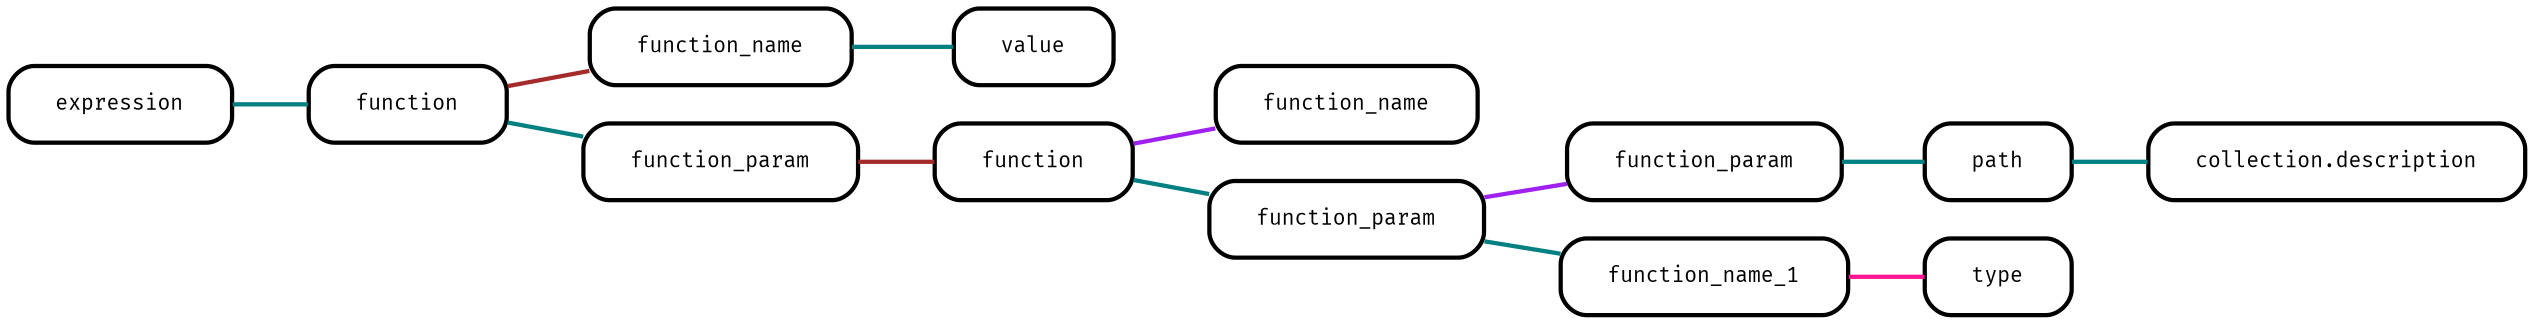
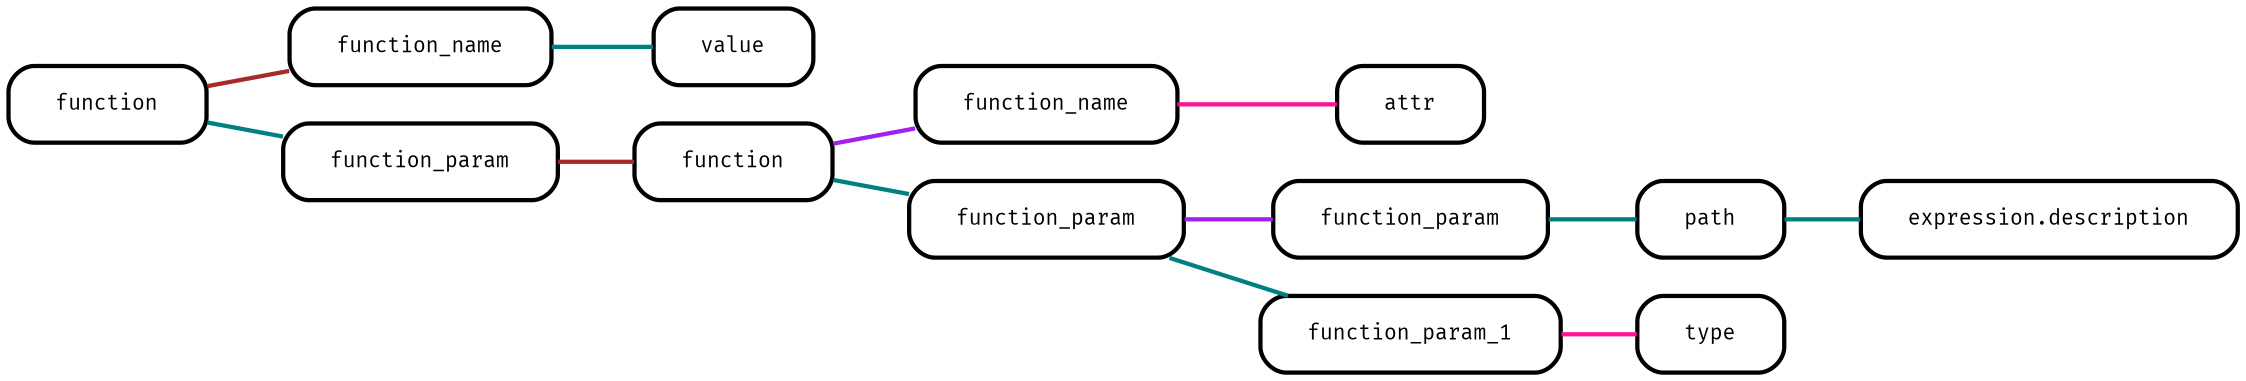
node "expression": removed
node "attr": added
node "collection.description": label "collection.description" -> "expression.description"
node "function_name_1": label "function_name_1" -> "function_param_1"
